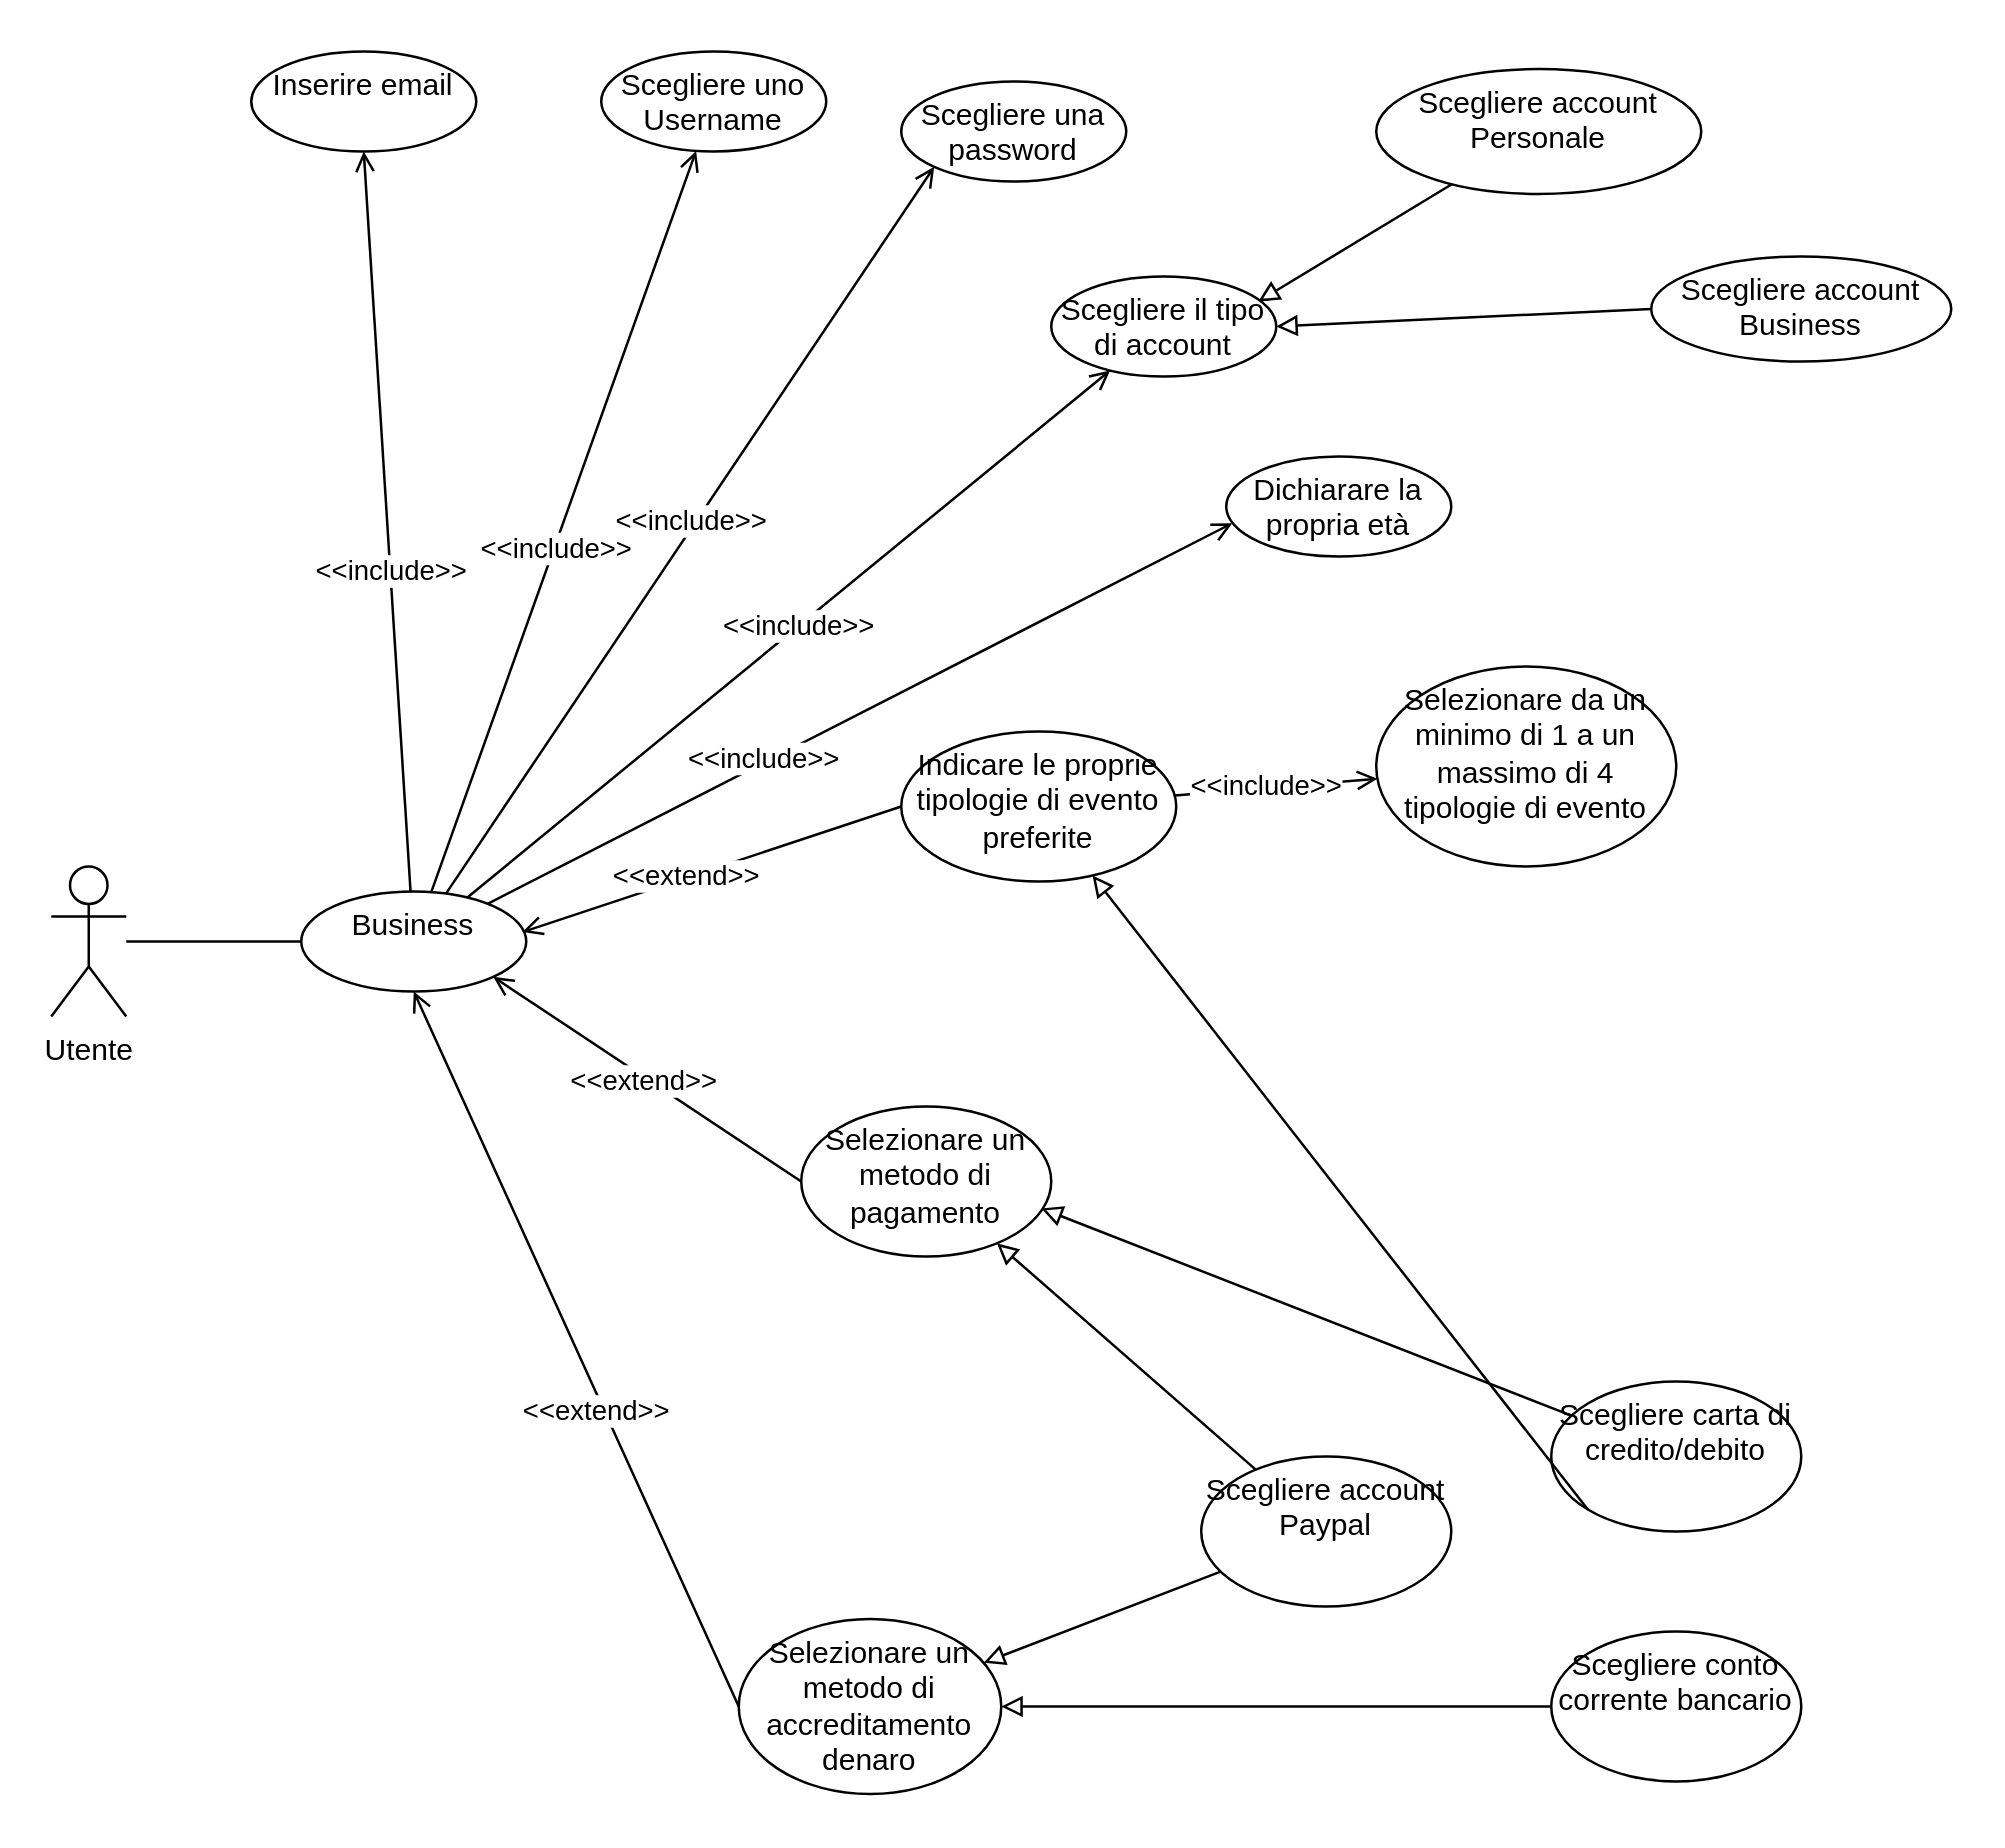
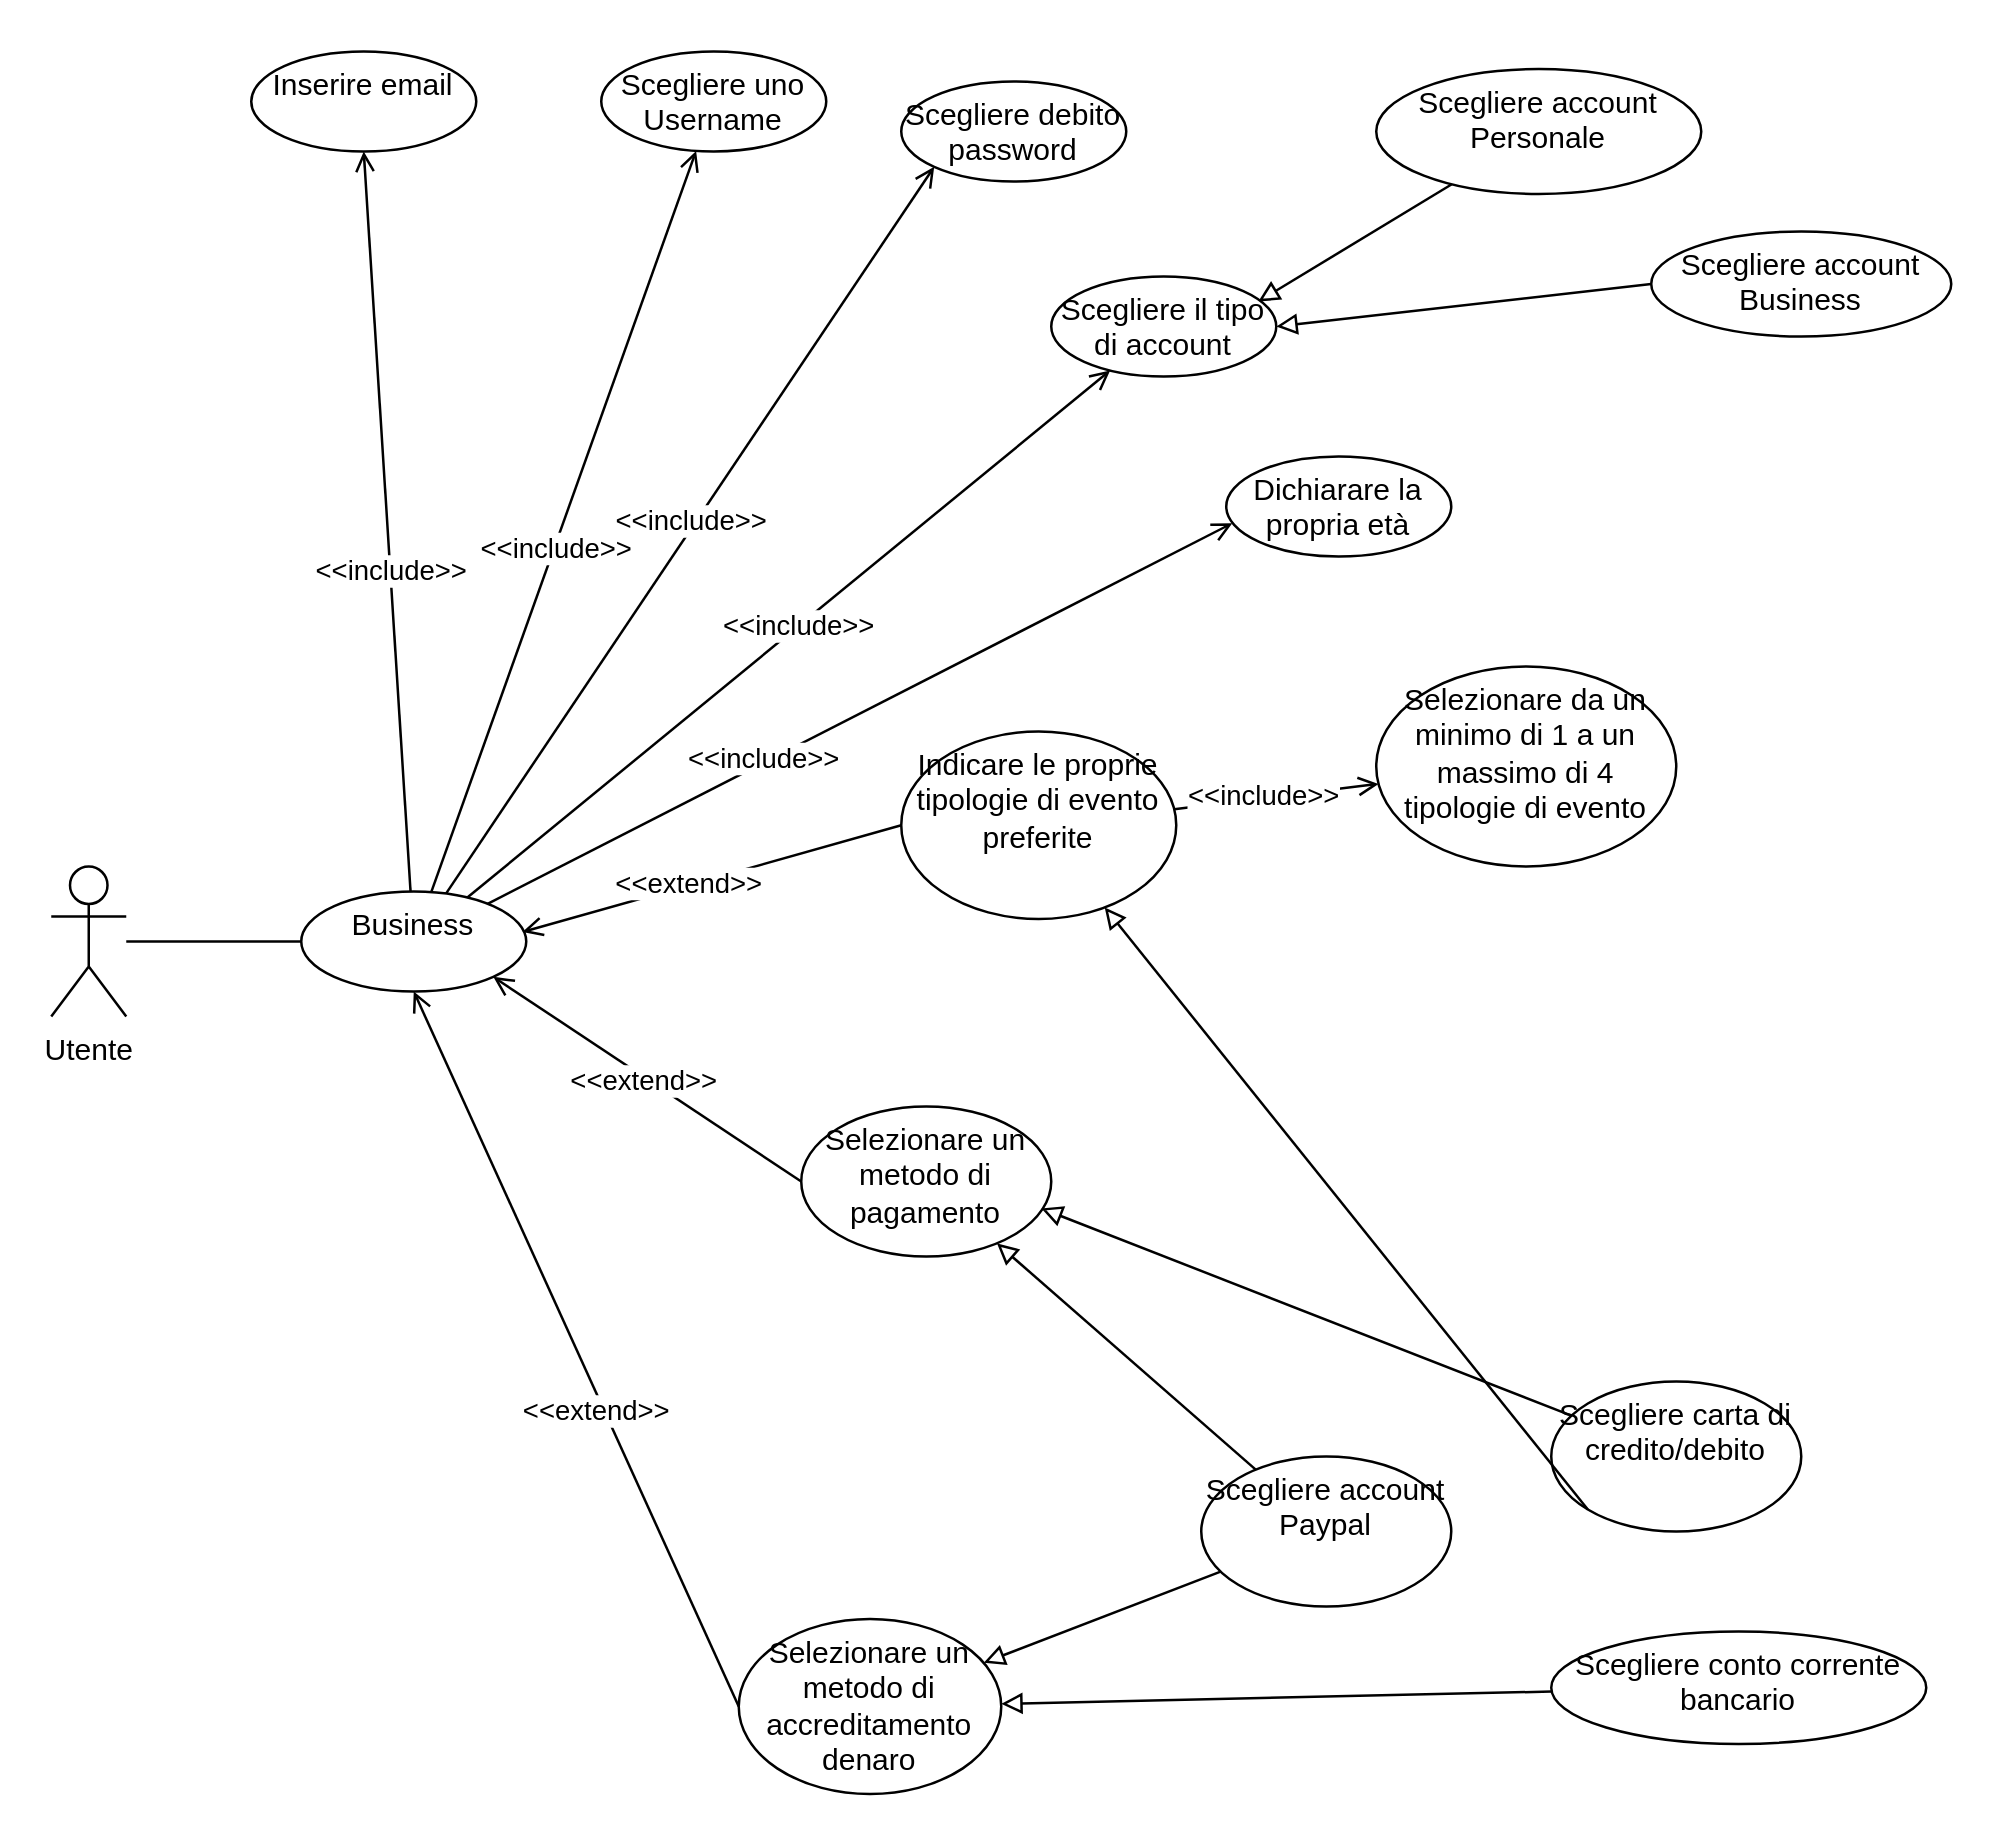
node "Scegliere una password": label "Scegliere una password" -> "Scegliere debito password"
node "Scegliere account Business": moved (1801, 309) -> (1801, 284)
node "Indicare le proprie tipologie di evento preferite": size 275x150 -> 275x188
node "Scegliere conto corrente bancario": size 250x150 -> 375x113
